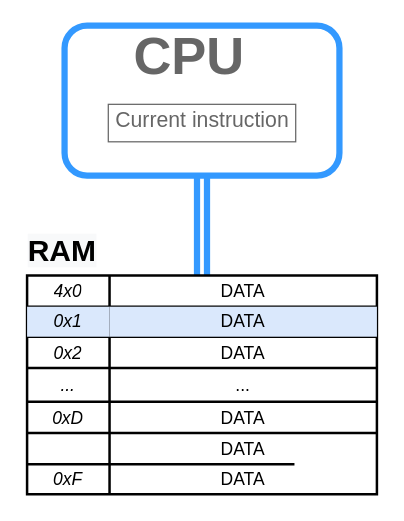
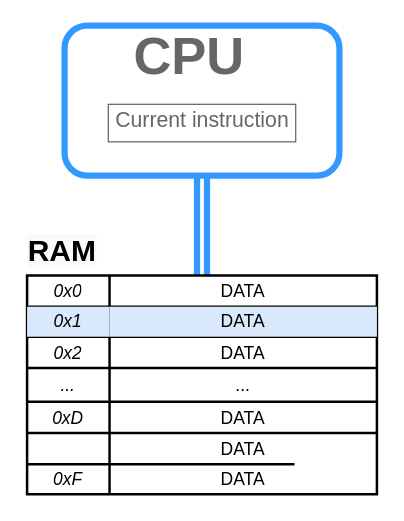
node "4x0": label "4x0" -> "0x0"
